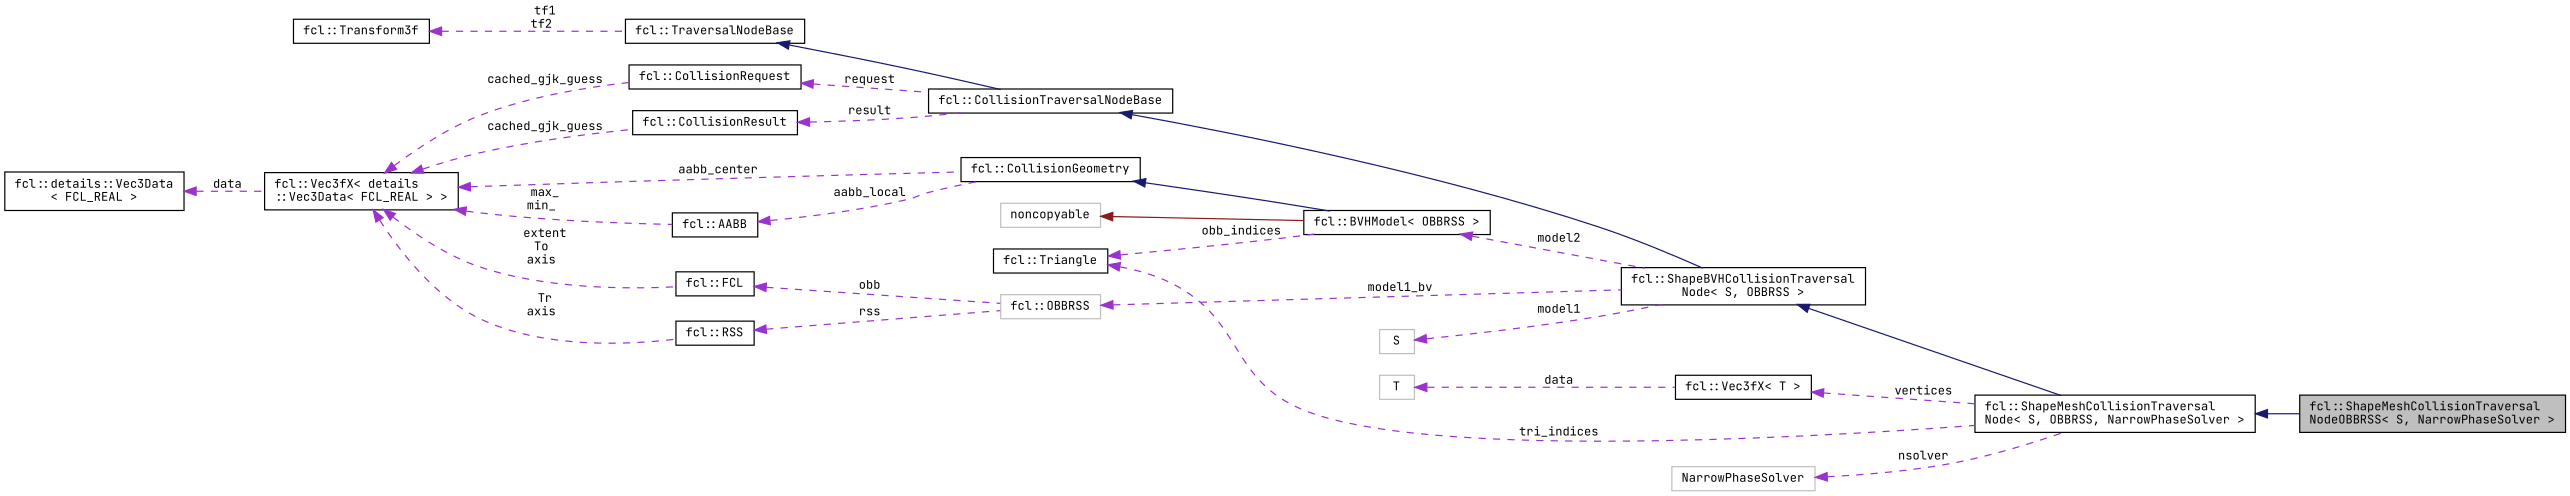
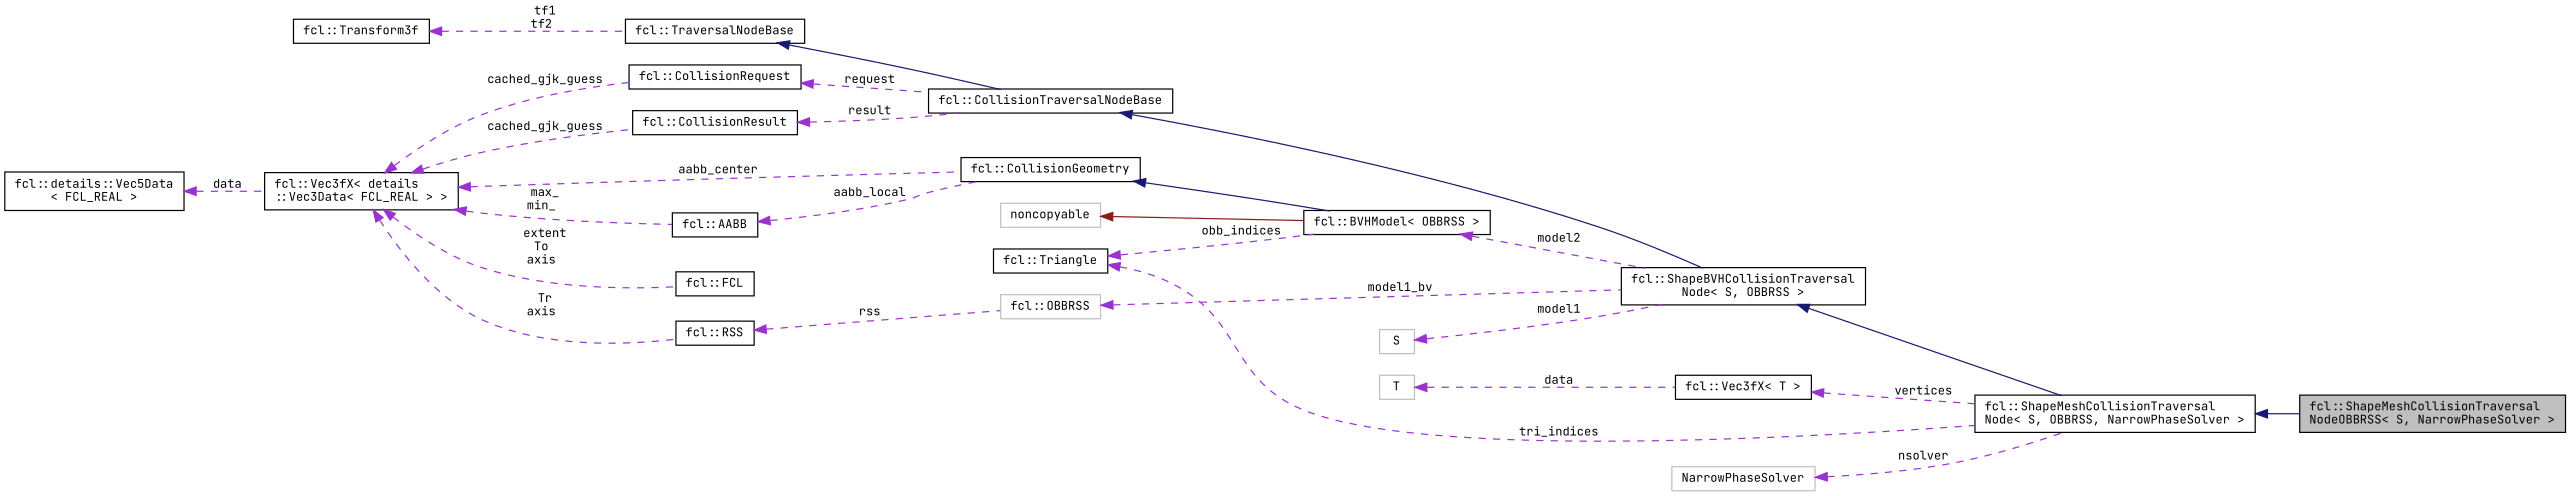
node "fcl::details::Vec3Data < FCL_REAL >": label "fcl::details::Vec3Data < FCL_REAL >" -> "fcl::details::Vec5Data < FCL_REAL >"
edge "fcl::OBBRSS" -> "fcl::FCL": removed, label "obb"
